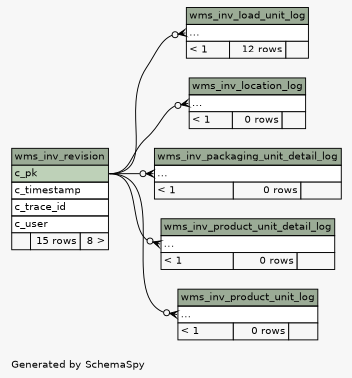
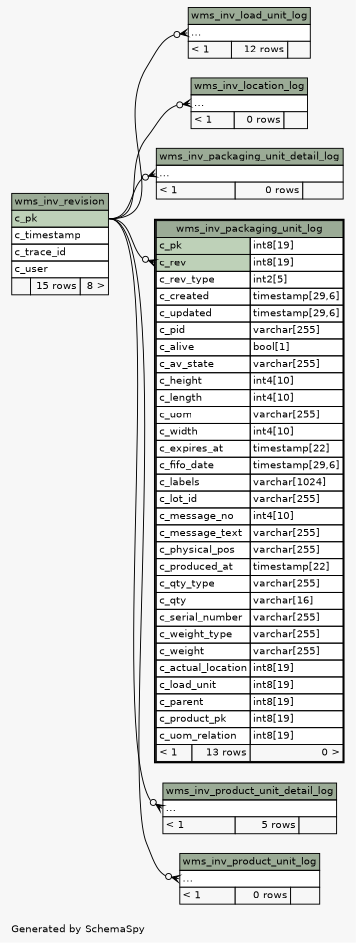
node "wms_inv_product_unit_detail_log": text "0 rows" -> "5 rows"
node "wms_inv_packaging_unit_log": added
